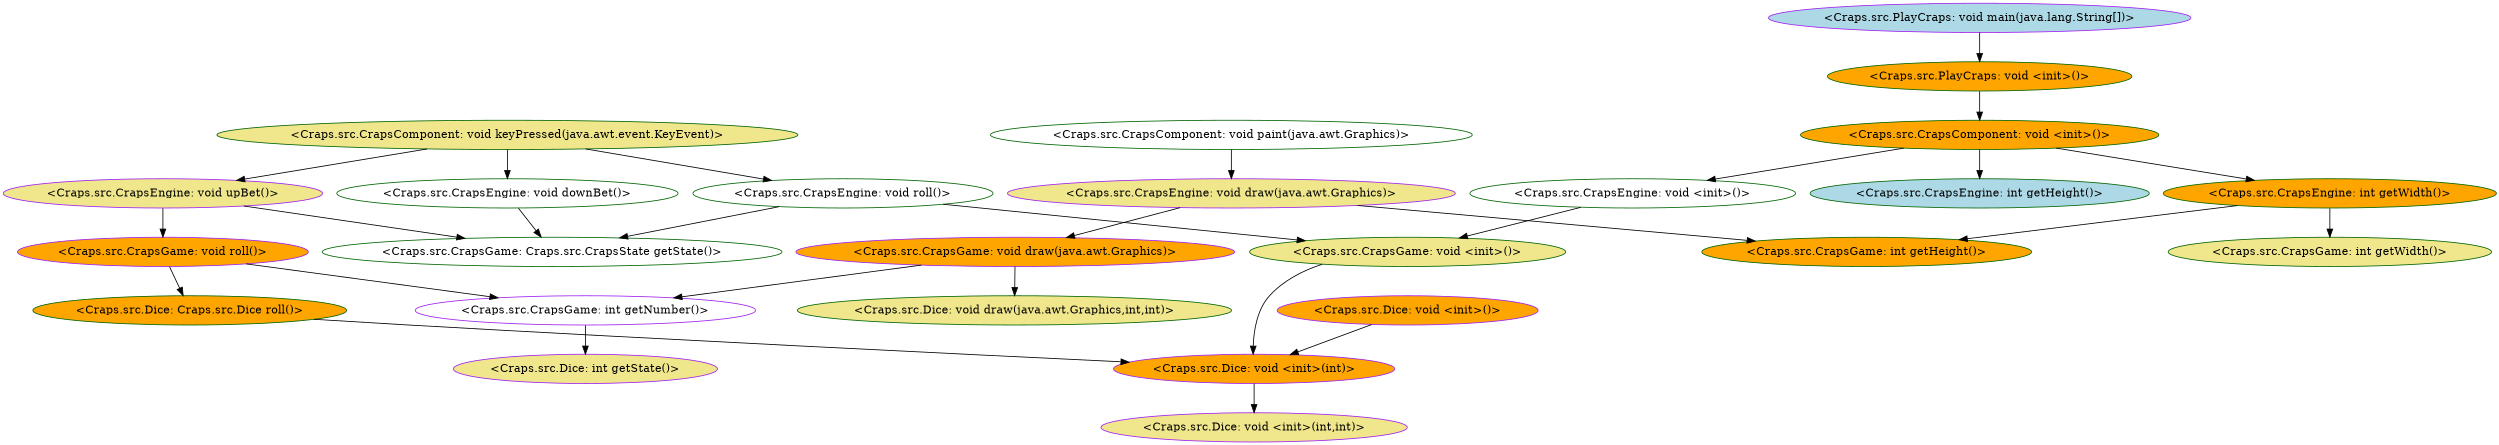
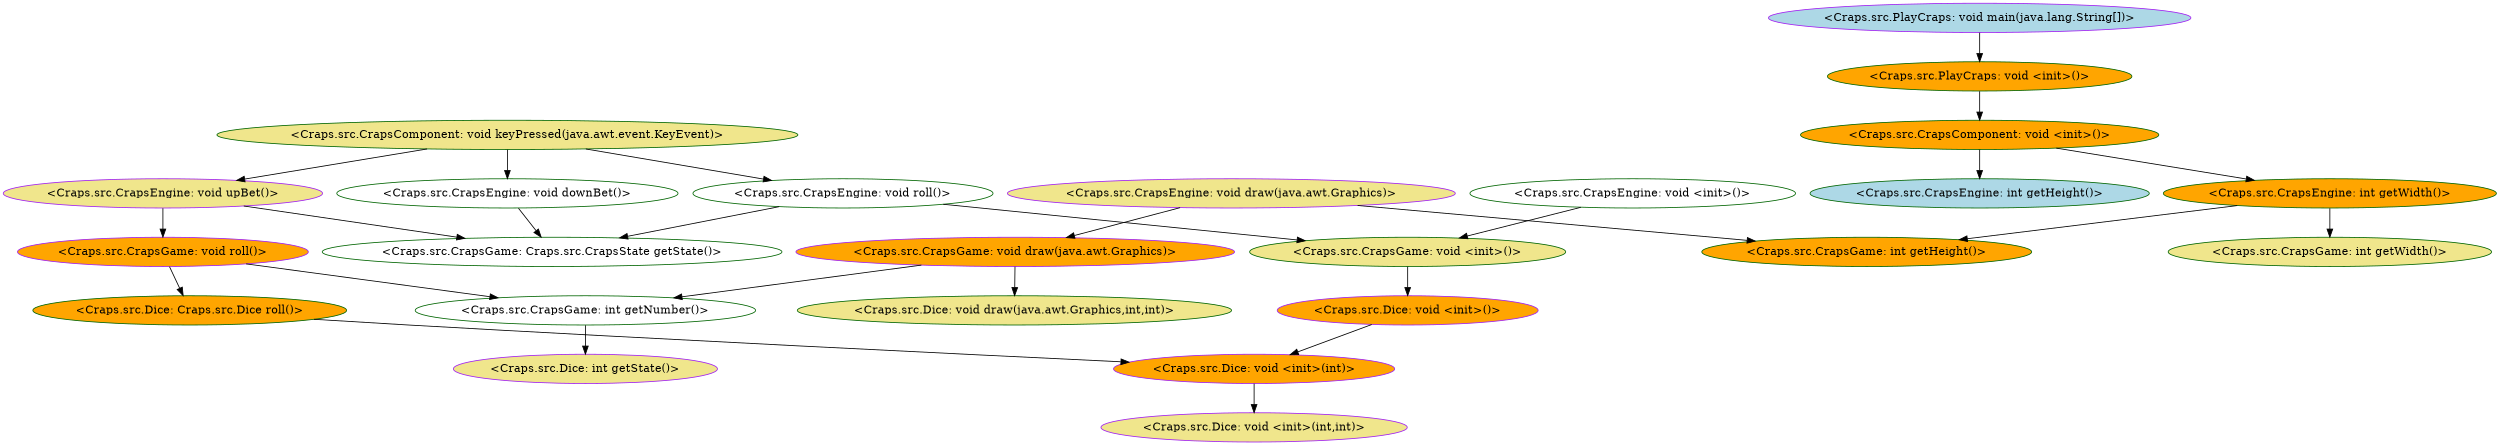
node "<Craps.src.CrapsComponent: void paint(java.awt.Graphics)>": removed
edge "<Craps.src.CrapsComponent: void <init>()>" -> "<Craps.src.CrapsEngine: void <init>()>": removed
edge "<Craps.src.CrapsGame: void <init>()>" -> "<Craps.src.Dice: void <init>(int)>": now "<Craps.src.CrapsGame: void <init>()>" -> "<Craps.src.Dice: void <init>()>"
node "<Craps.src.CrapsGame: int getNumber()>": color purple -> darkgreen
